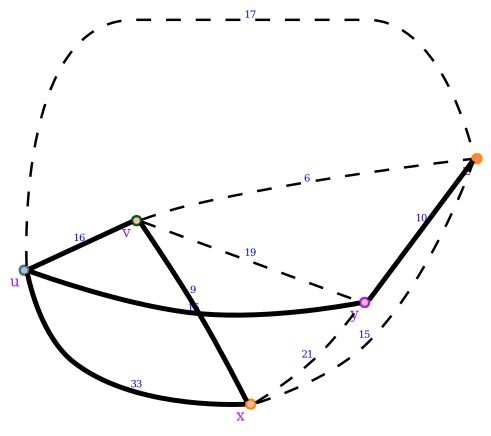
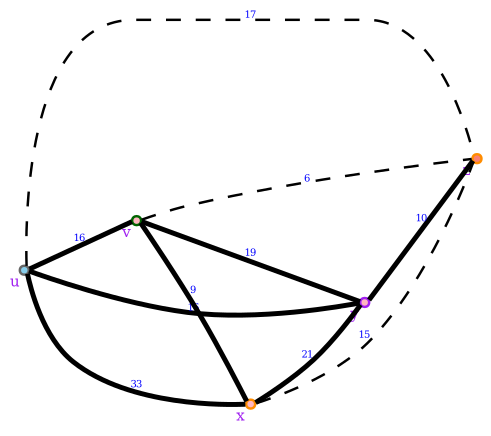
edge "v" -- "y": style dashed -> bold
edge "y" -- "x": style dashed -> bold
